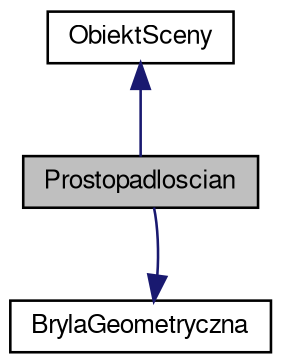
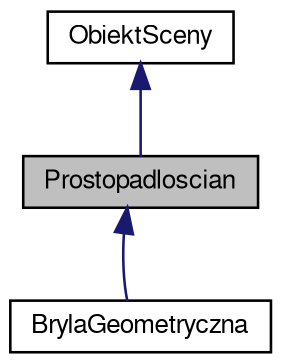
edge "Prostopadloscian" -> "BrylaGeometryczna": reversed
